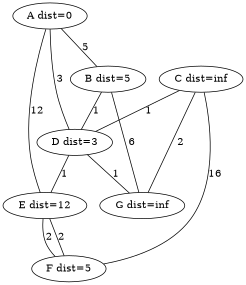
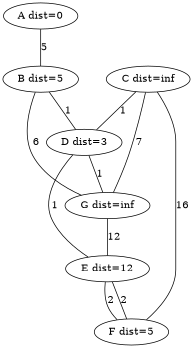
edge "A dist=0" -- "D dist=3": removed, label "3"
edge "A dist=0" -- "E dist=12": now "G dist=inf" -- "E dist=12"
edge "C dist=inf" -- "G dist=inf": label "2" -> "7"
